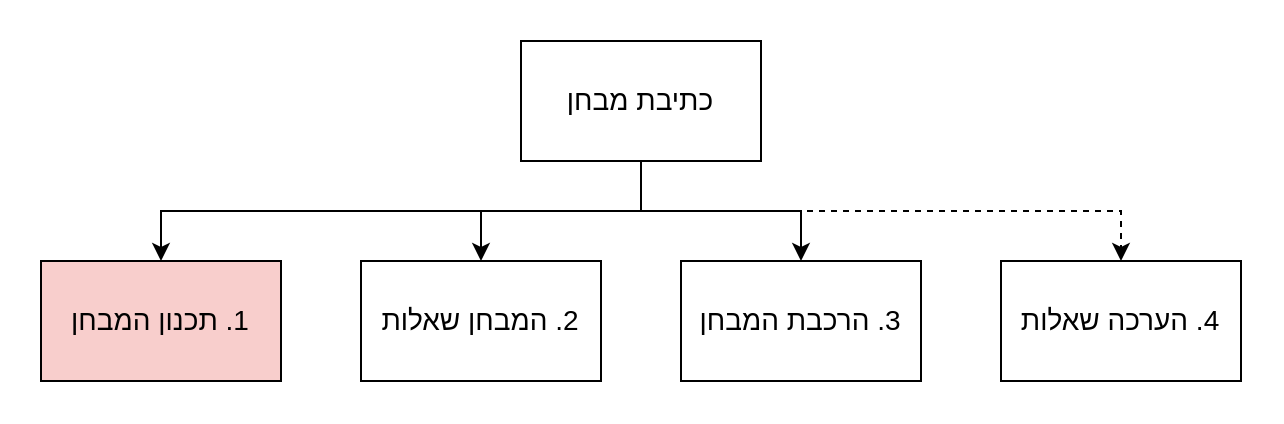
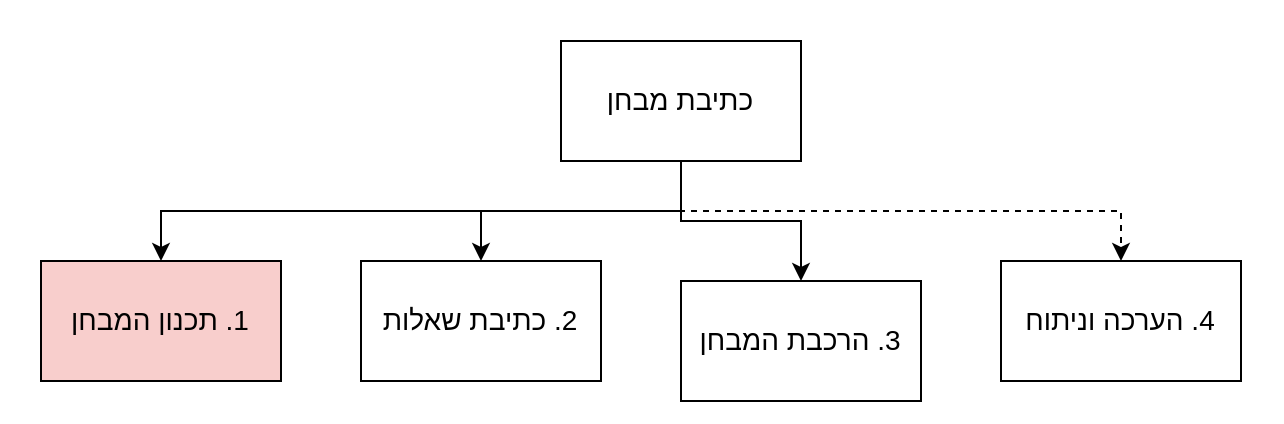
node "כתיבת מבחן": moved (641, 101) -> (681, 101)
node "2. המבחן שאלות": label "2. המבחן שאלות" -> "2. כתיבת שאלות"
node "3. הרכבת המבחן": moved (801, 321) -> (801, 341)
node "4. הערכה שאלות": label "4. הערכה שאלות" -> "4. הערכה וניתוח"
